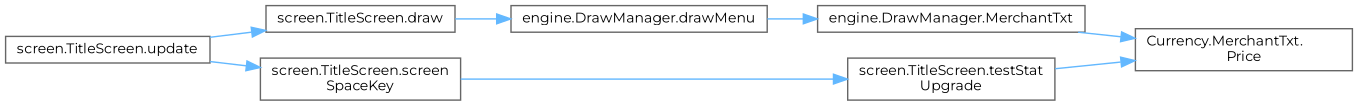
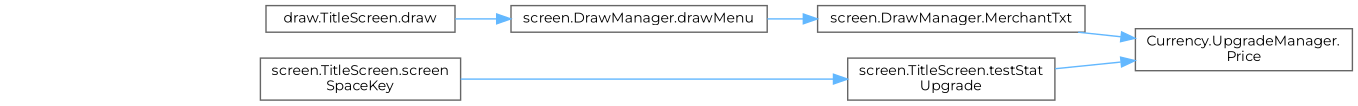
node "screen.TitleScreen.draw": label "screen.TitleScreen.draw" -> "draw.TitleScreen.draw"
node "engine.DrawManager.drawMenu": label "engine.DrawManager.drawMenu" -> "screen.DrawManager.drawMenu"
node "engine.DrawManager.MerchantTxt": label "engine.DrawManager.MerchantTxt" -> "screen.DrawManager.MerchantTxt"
node "screen.TitleScreen.update": removed
node "Currency.MerchantTxt. Price": label "Currency.MerchantTxt. Price" -> "Currency.UpgradeManager. Price"
